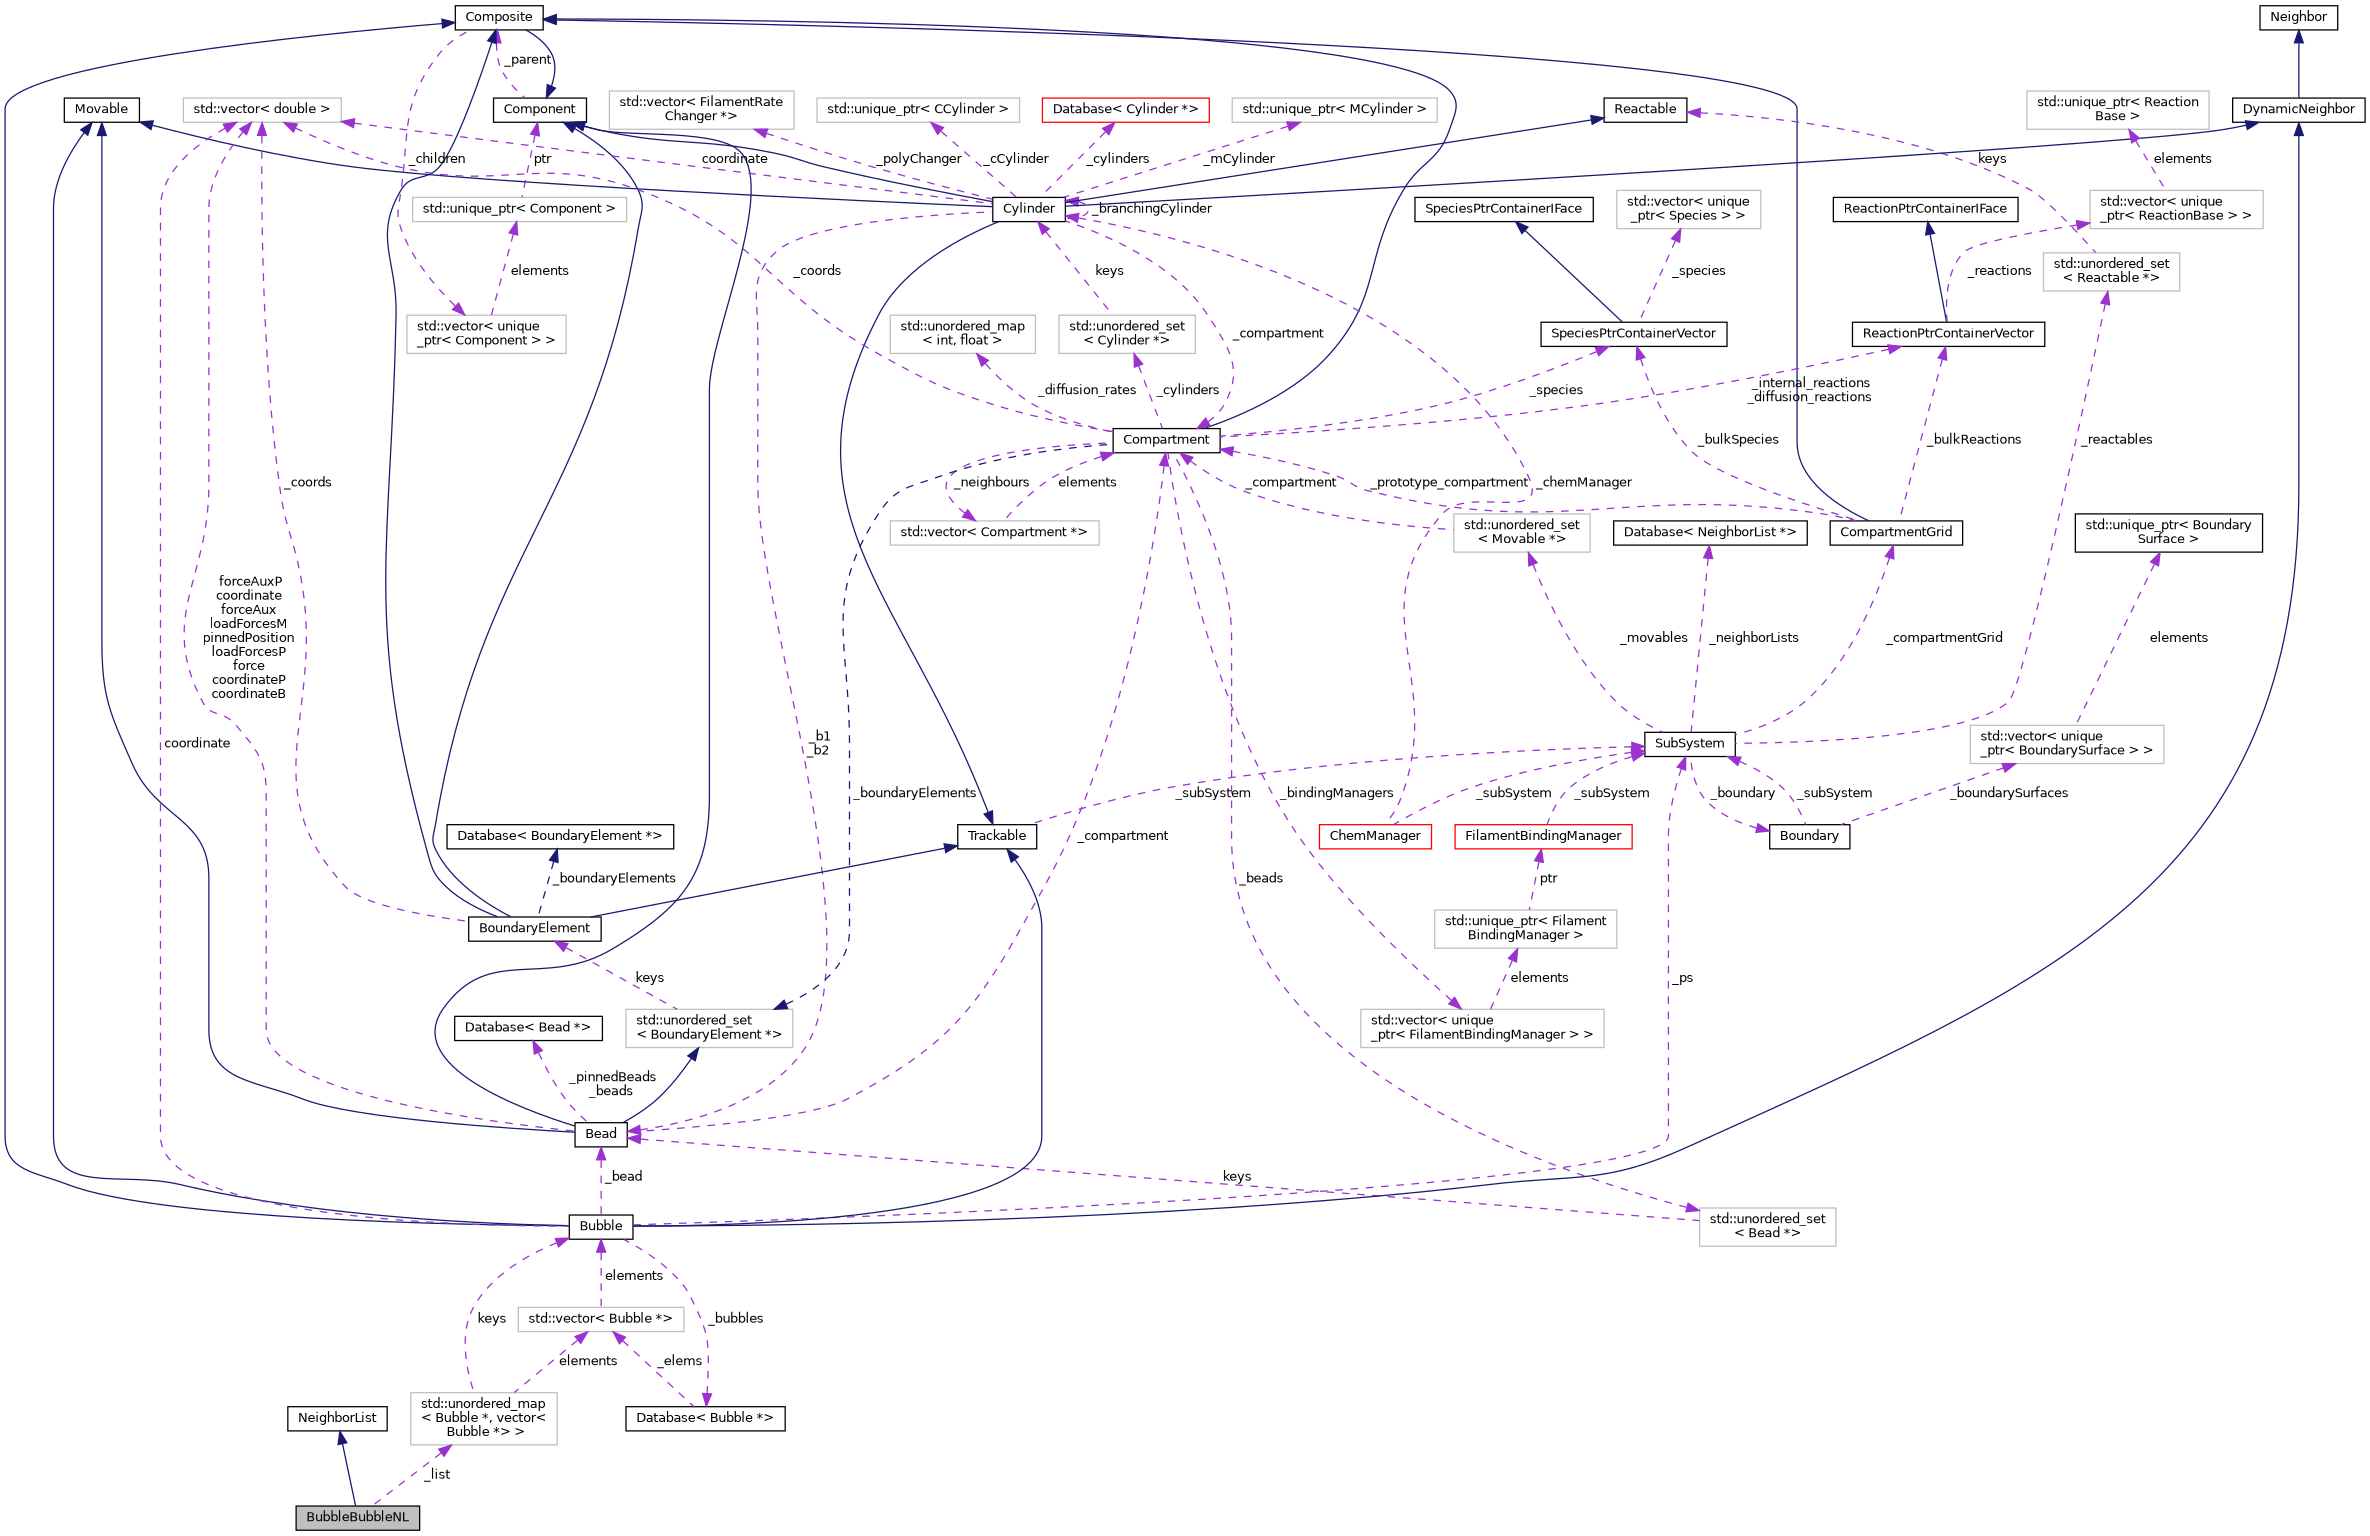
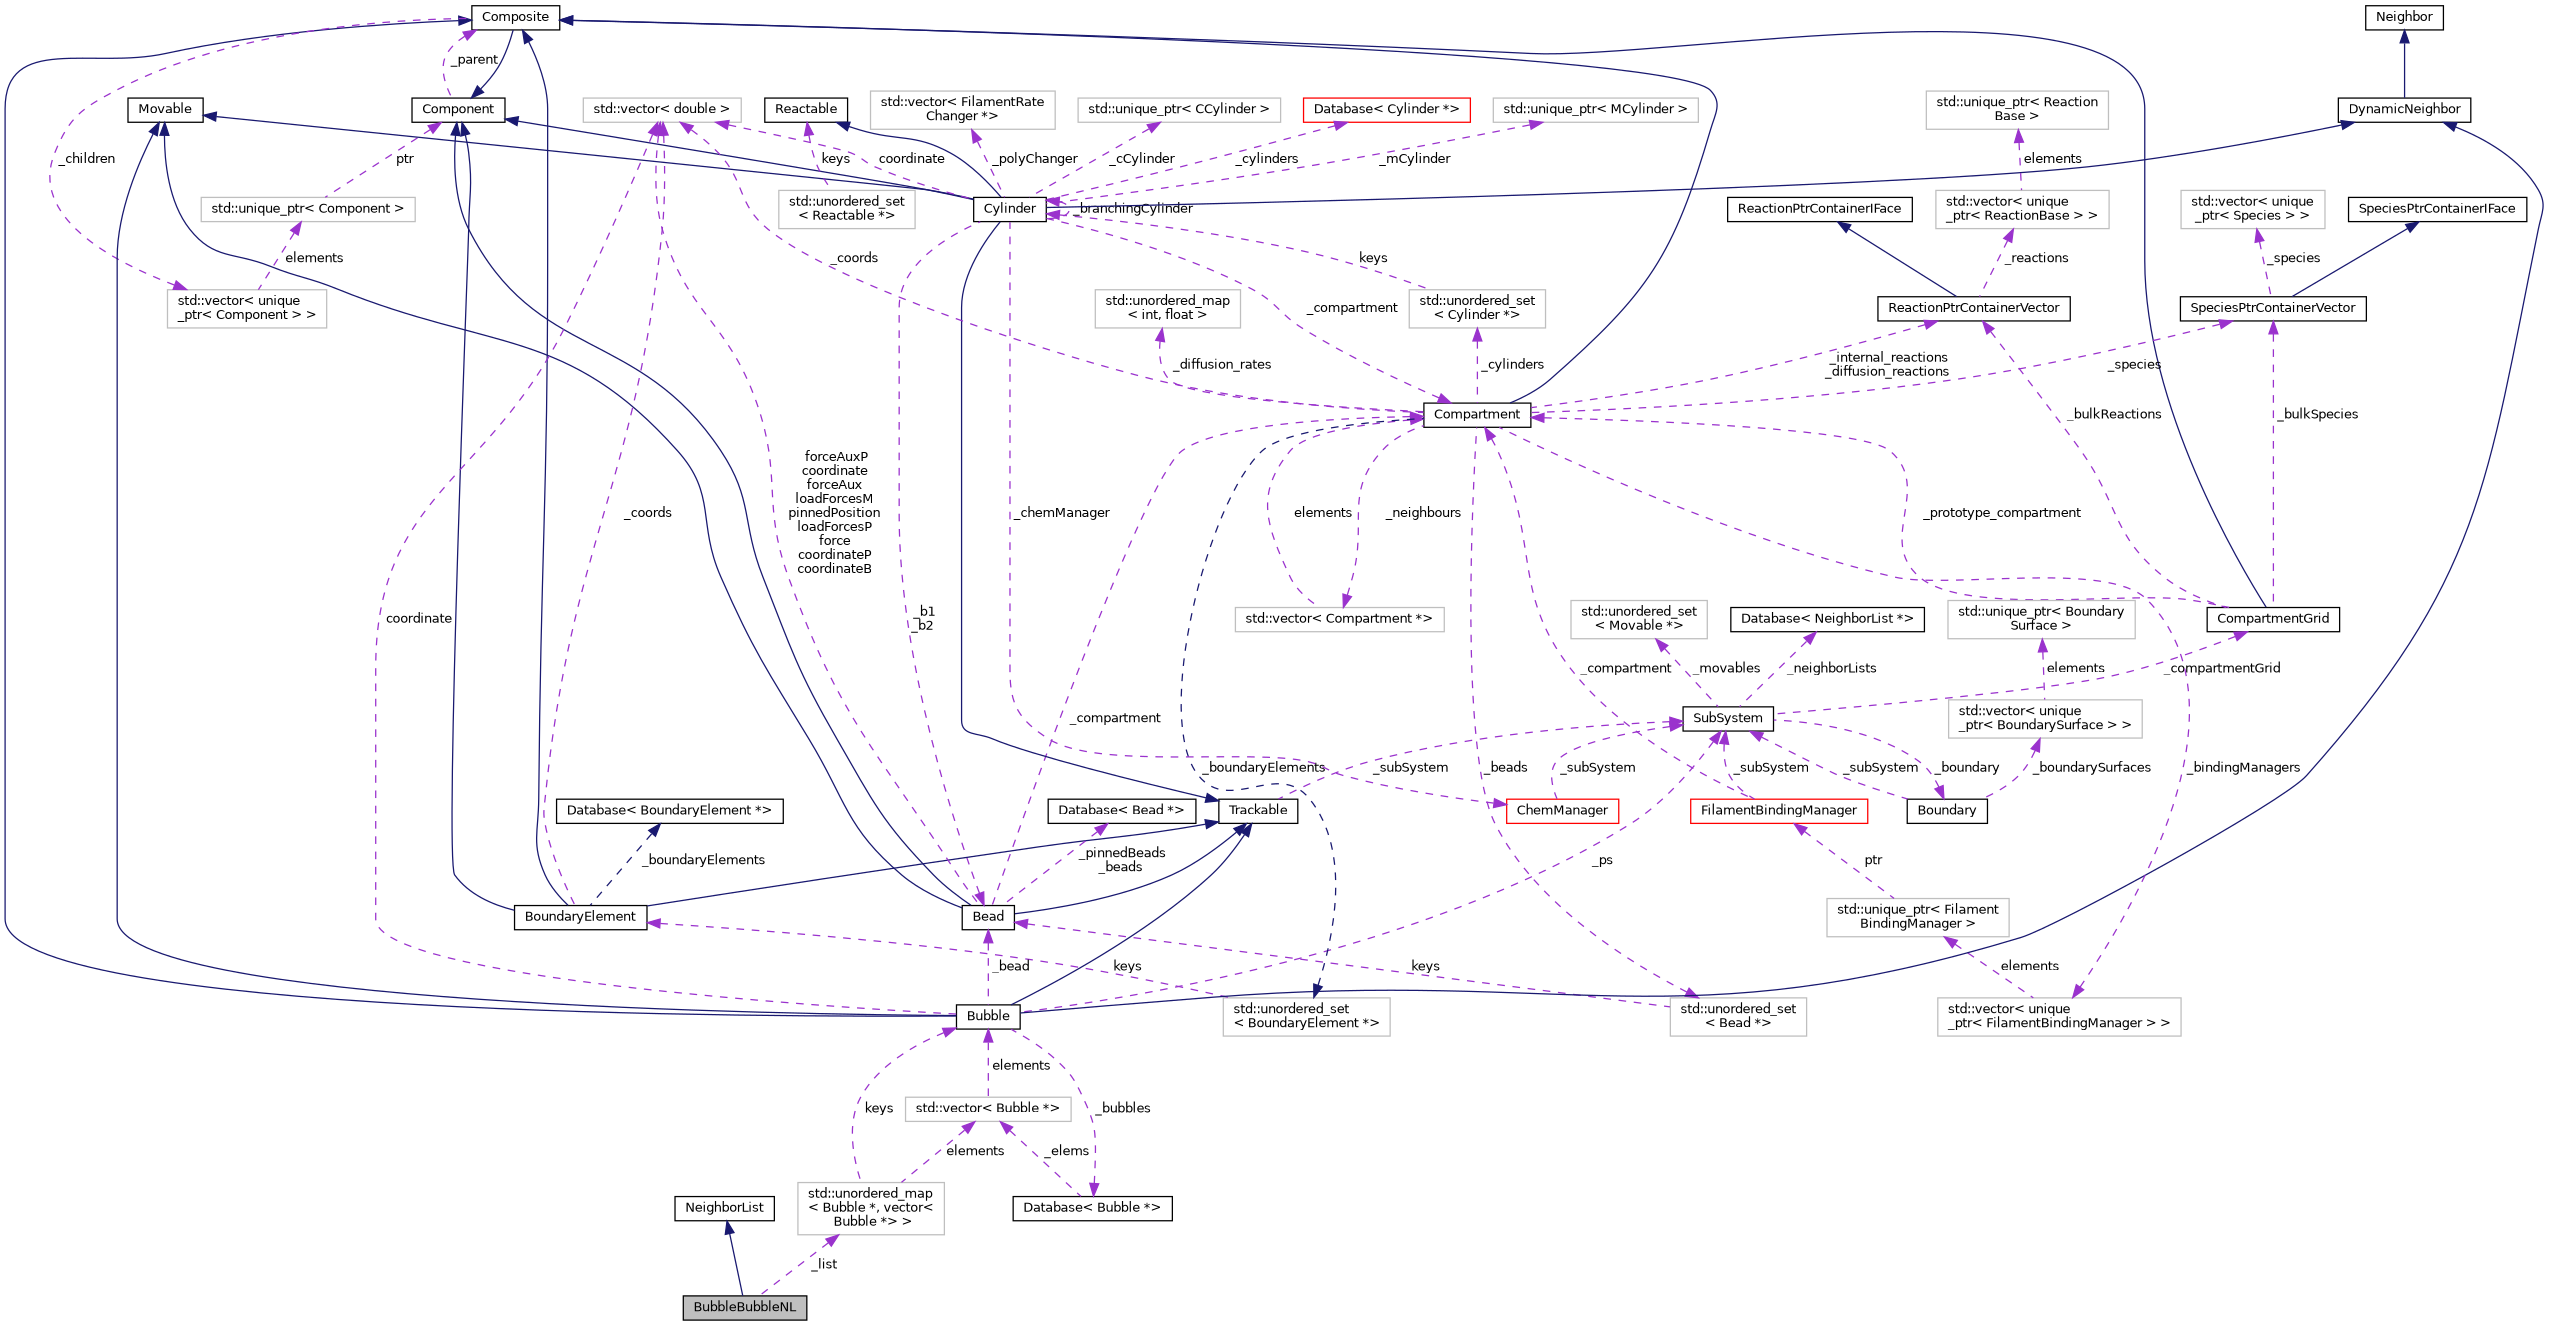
edge "ChemManager" -> "Cylinder": reversed
edge "std::unordered_set < Movable *>" -> "Compartment": now "FilamentBindingManager" -> "Compartment"
node "std::unique_ptr< Boundary Surface >": color black -> grey75
edge "SubSystem" -> "std::unordered_set < Reactable *>": removed, label "_reactables"
edge "Bead" -> "std::unordered_set < BoundaryElement *>": now "Bead" -> "Trackable"
